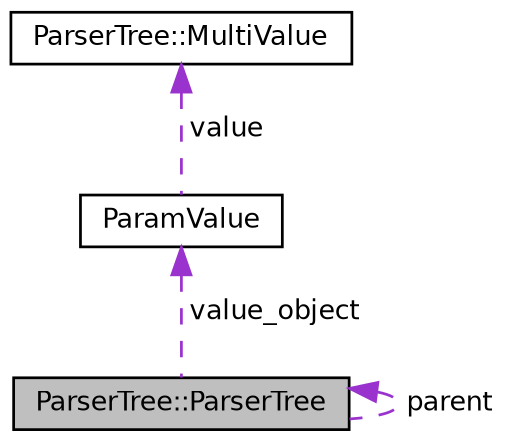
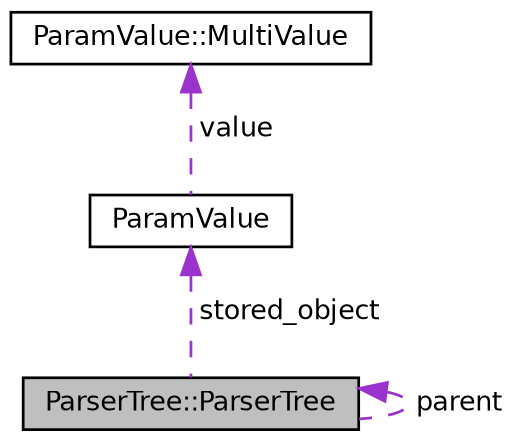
node "ParserTree::MultiValue": label "ParserTree::MultiValue" -> "ParamValue::MultiValue"
edge "ParserTree::ParserTree" -> "ParamValue": label " value_object" -> " stored_object"
